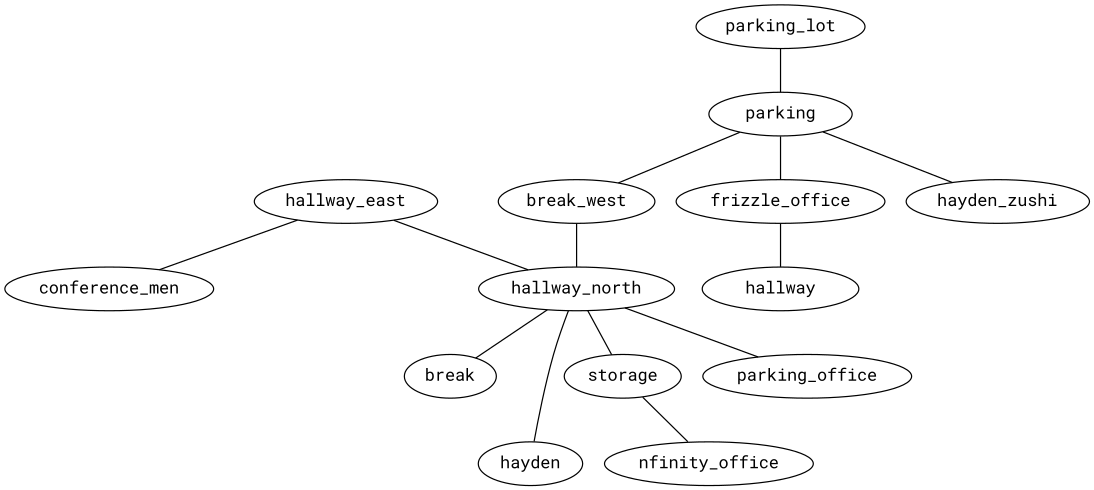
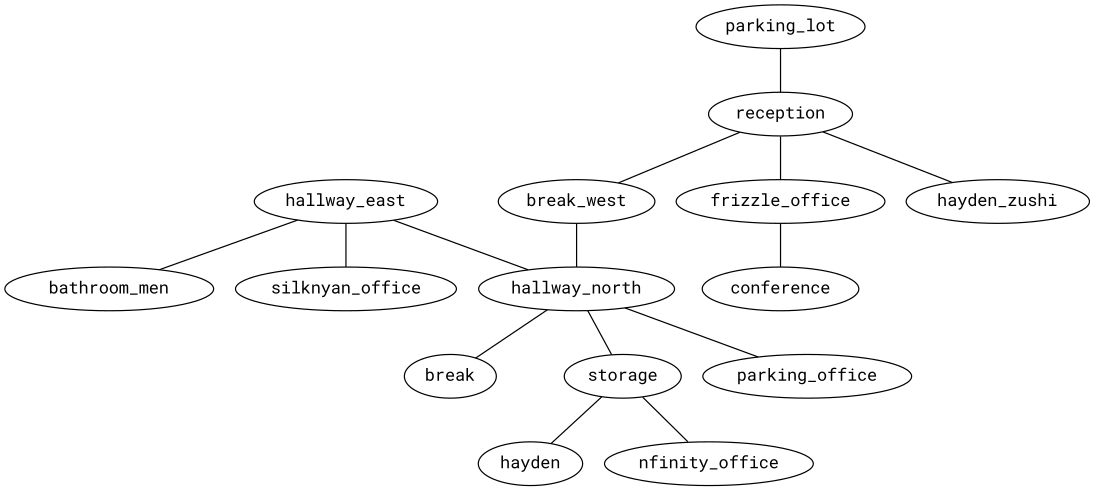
node "parking": label "parking" -> "reception"
node "conference_men": label "conference_men" -> "bathroom_men"
node "silknyan_office": added
node "hallway": label "hallway" -> "conference"
edge "hallway_north" -- "hayden": now "storage" -- "hayden"
